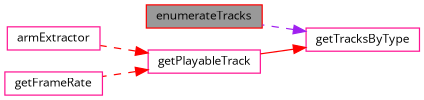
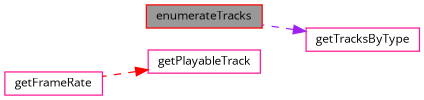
node "armExtractor": removed
edge "getPlayableTrack" -> "getTracksByType": removed
